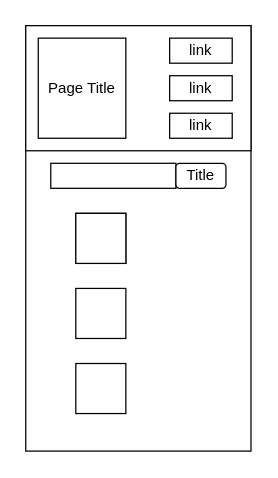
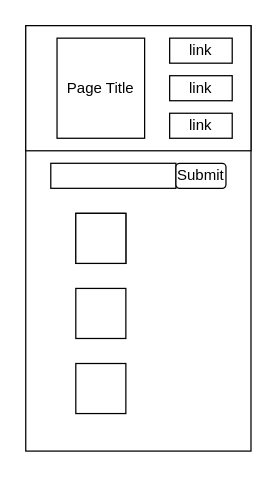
node "Page Title": moved (82, 88) -> (101, 88)
node "Title": label "Title" -> "Submit"
